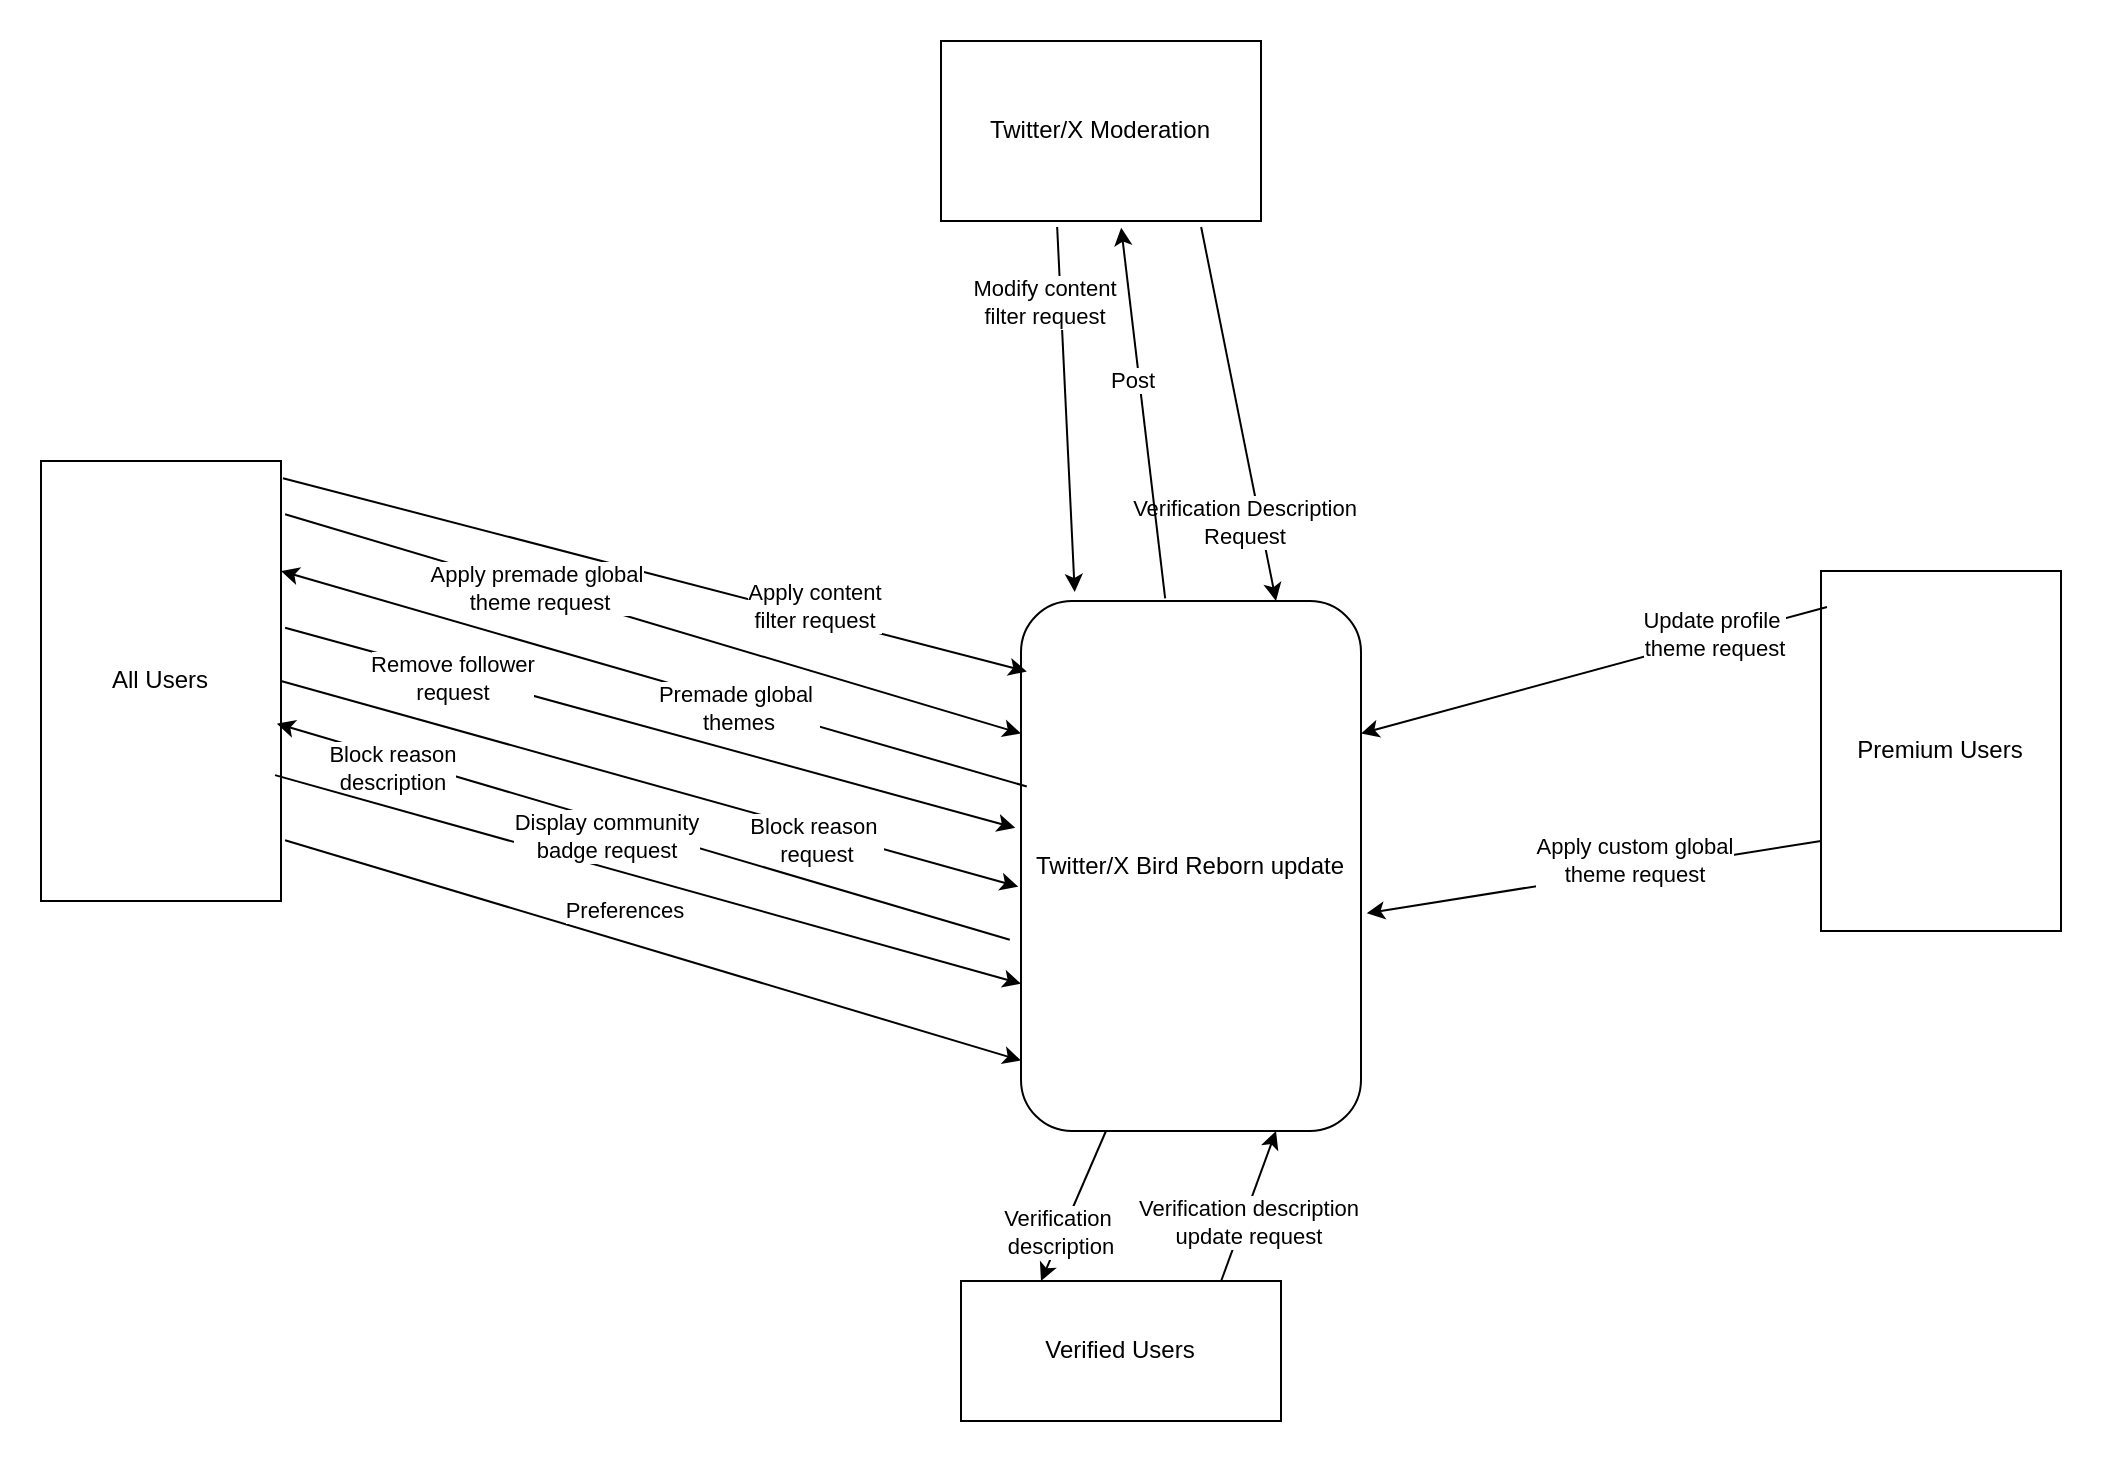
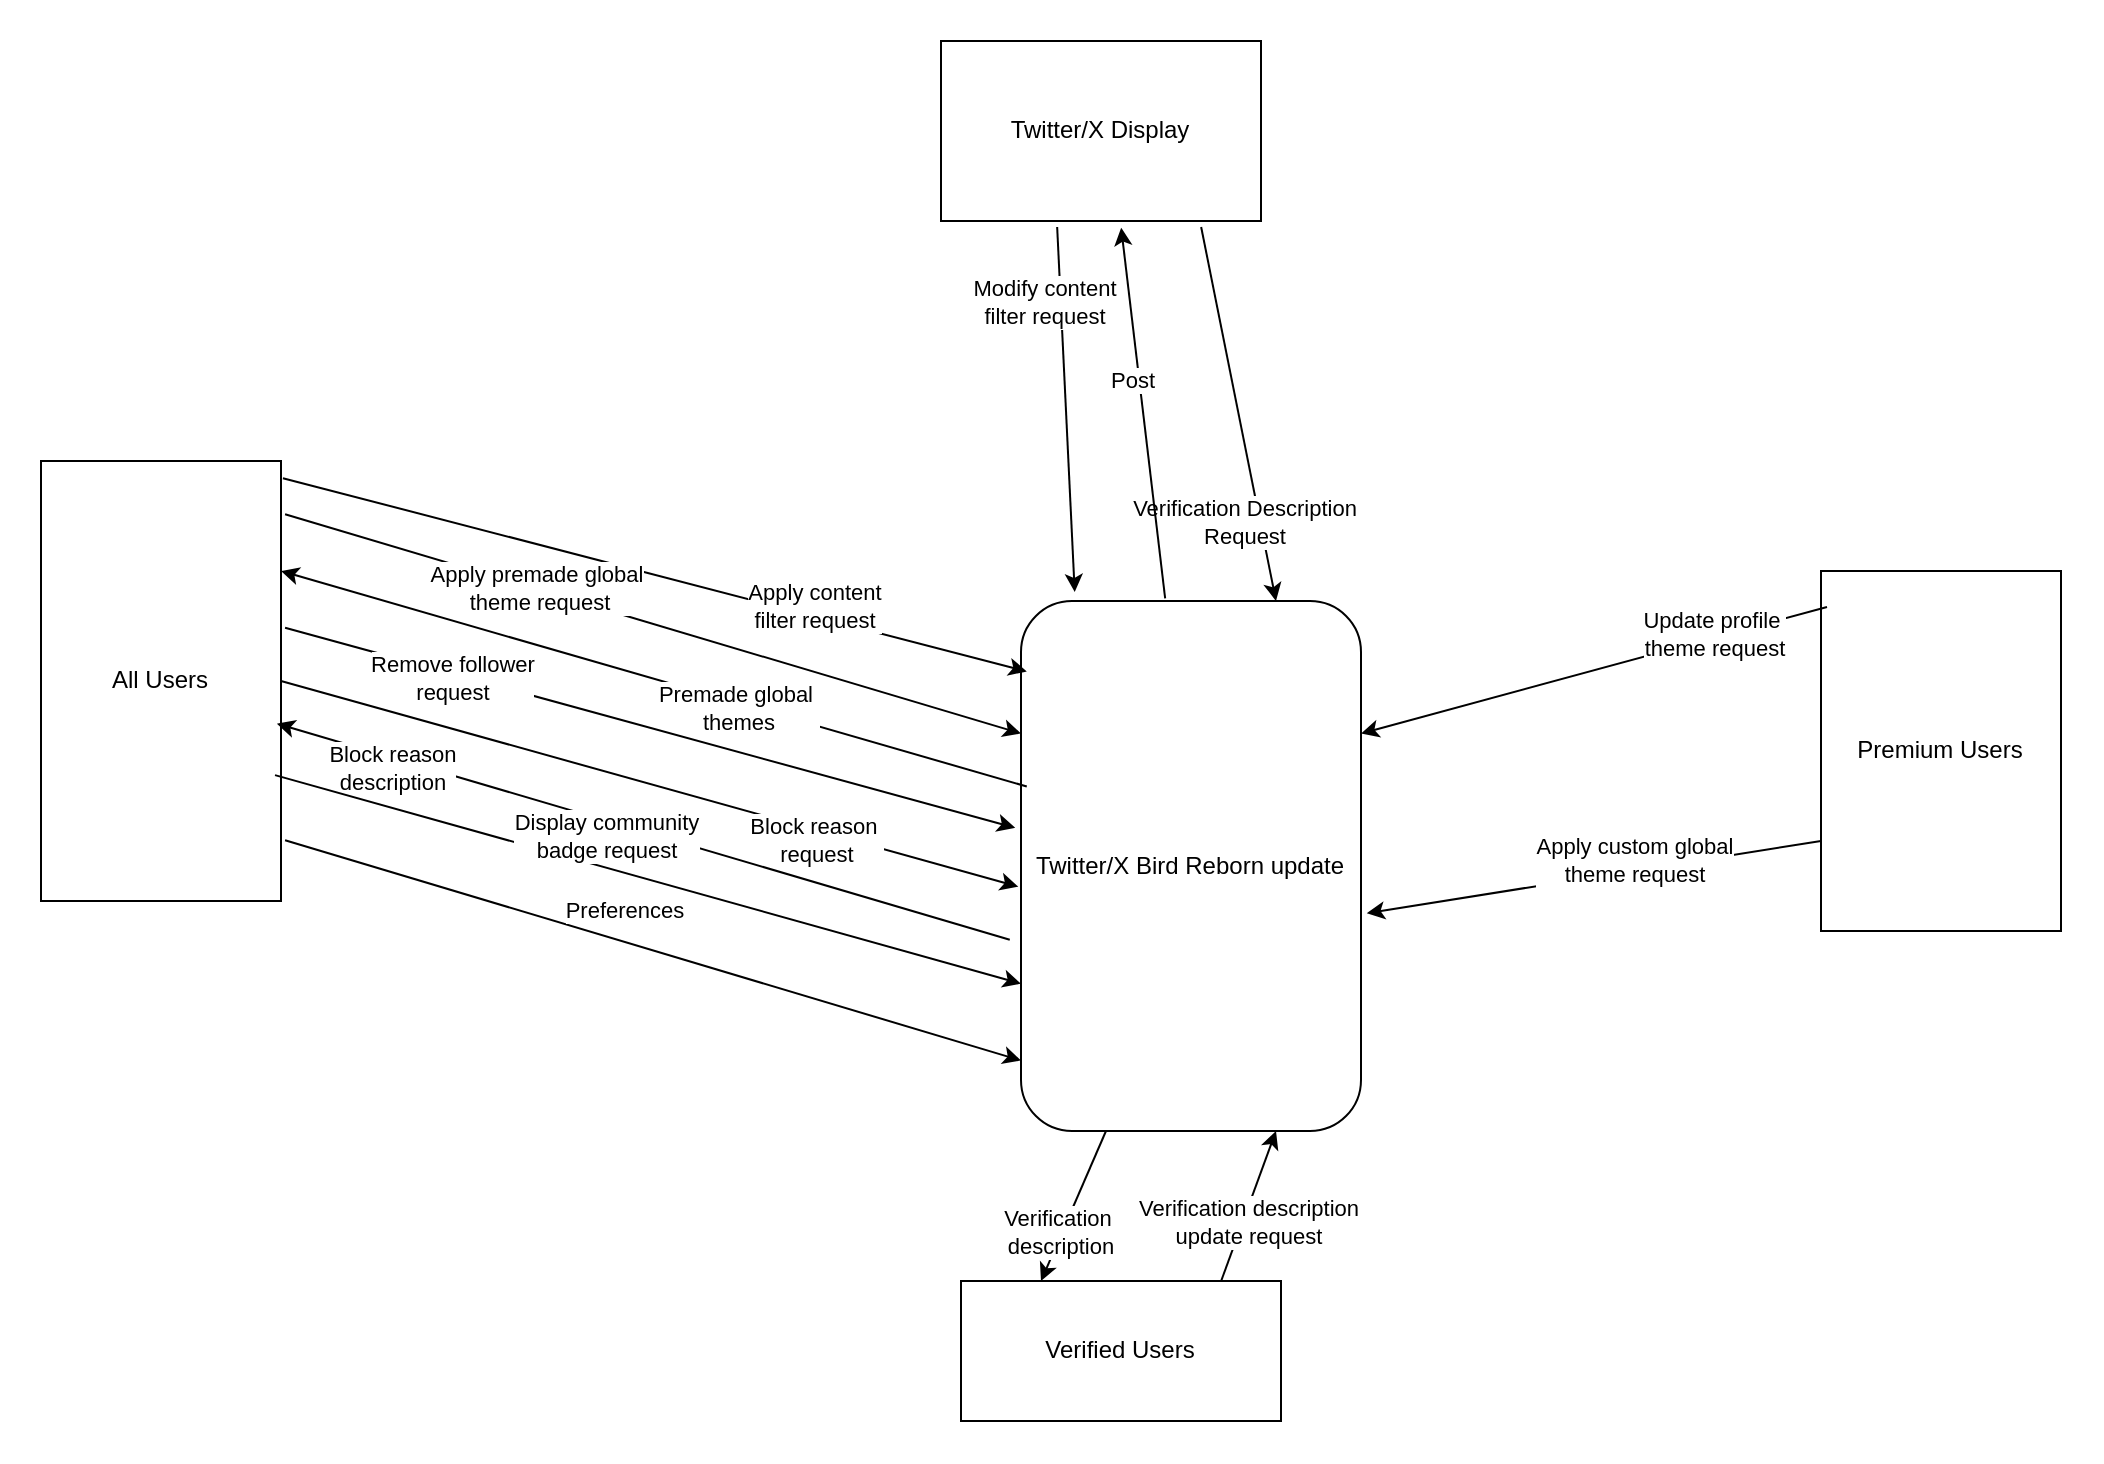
node "Twitter/X Moderation": label "Twitter/X Moderation" -> "Twitter/X Display"
